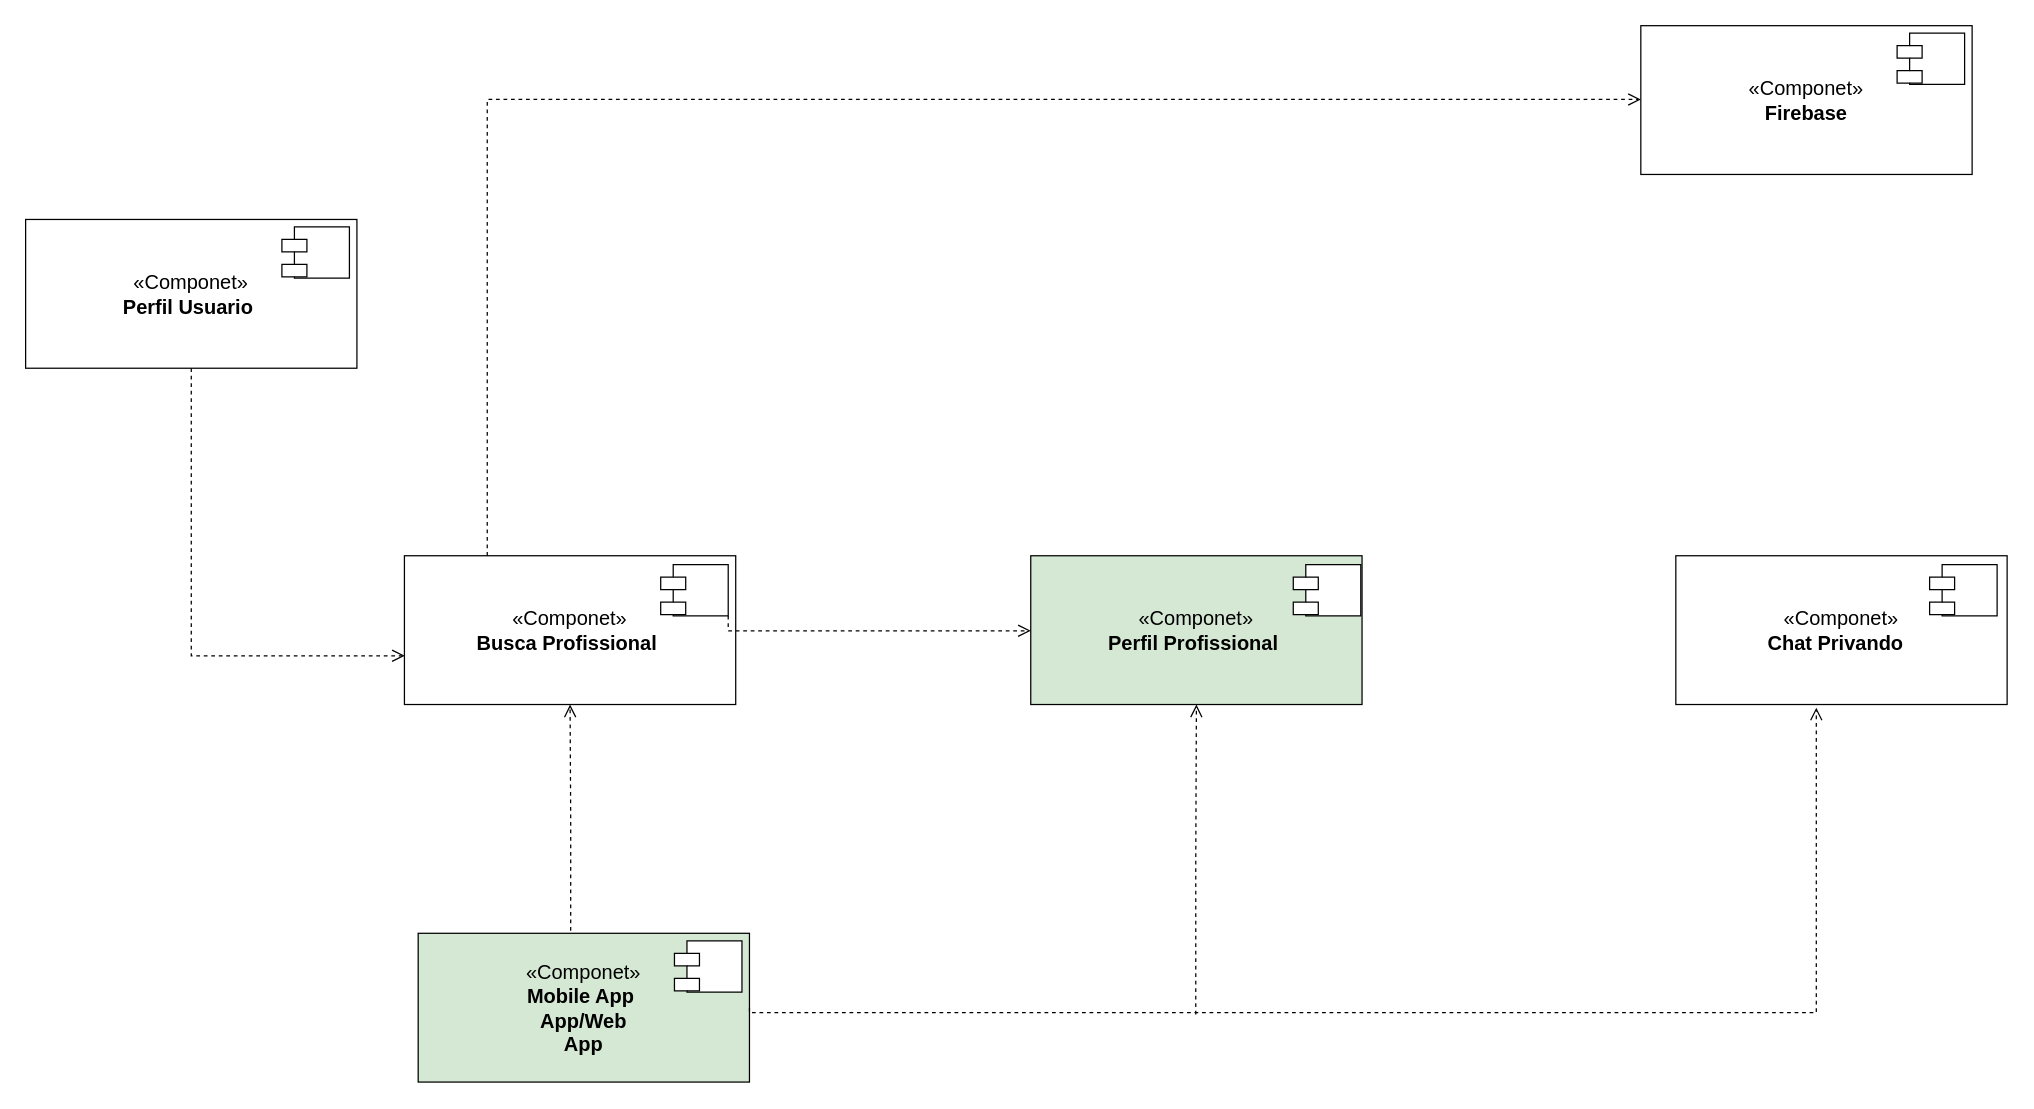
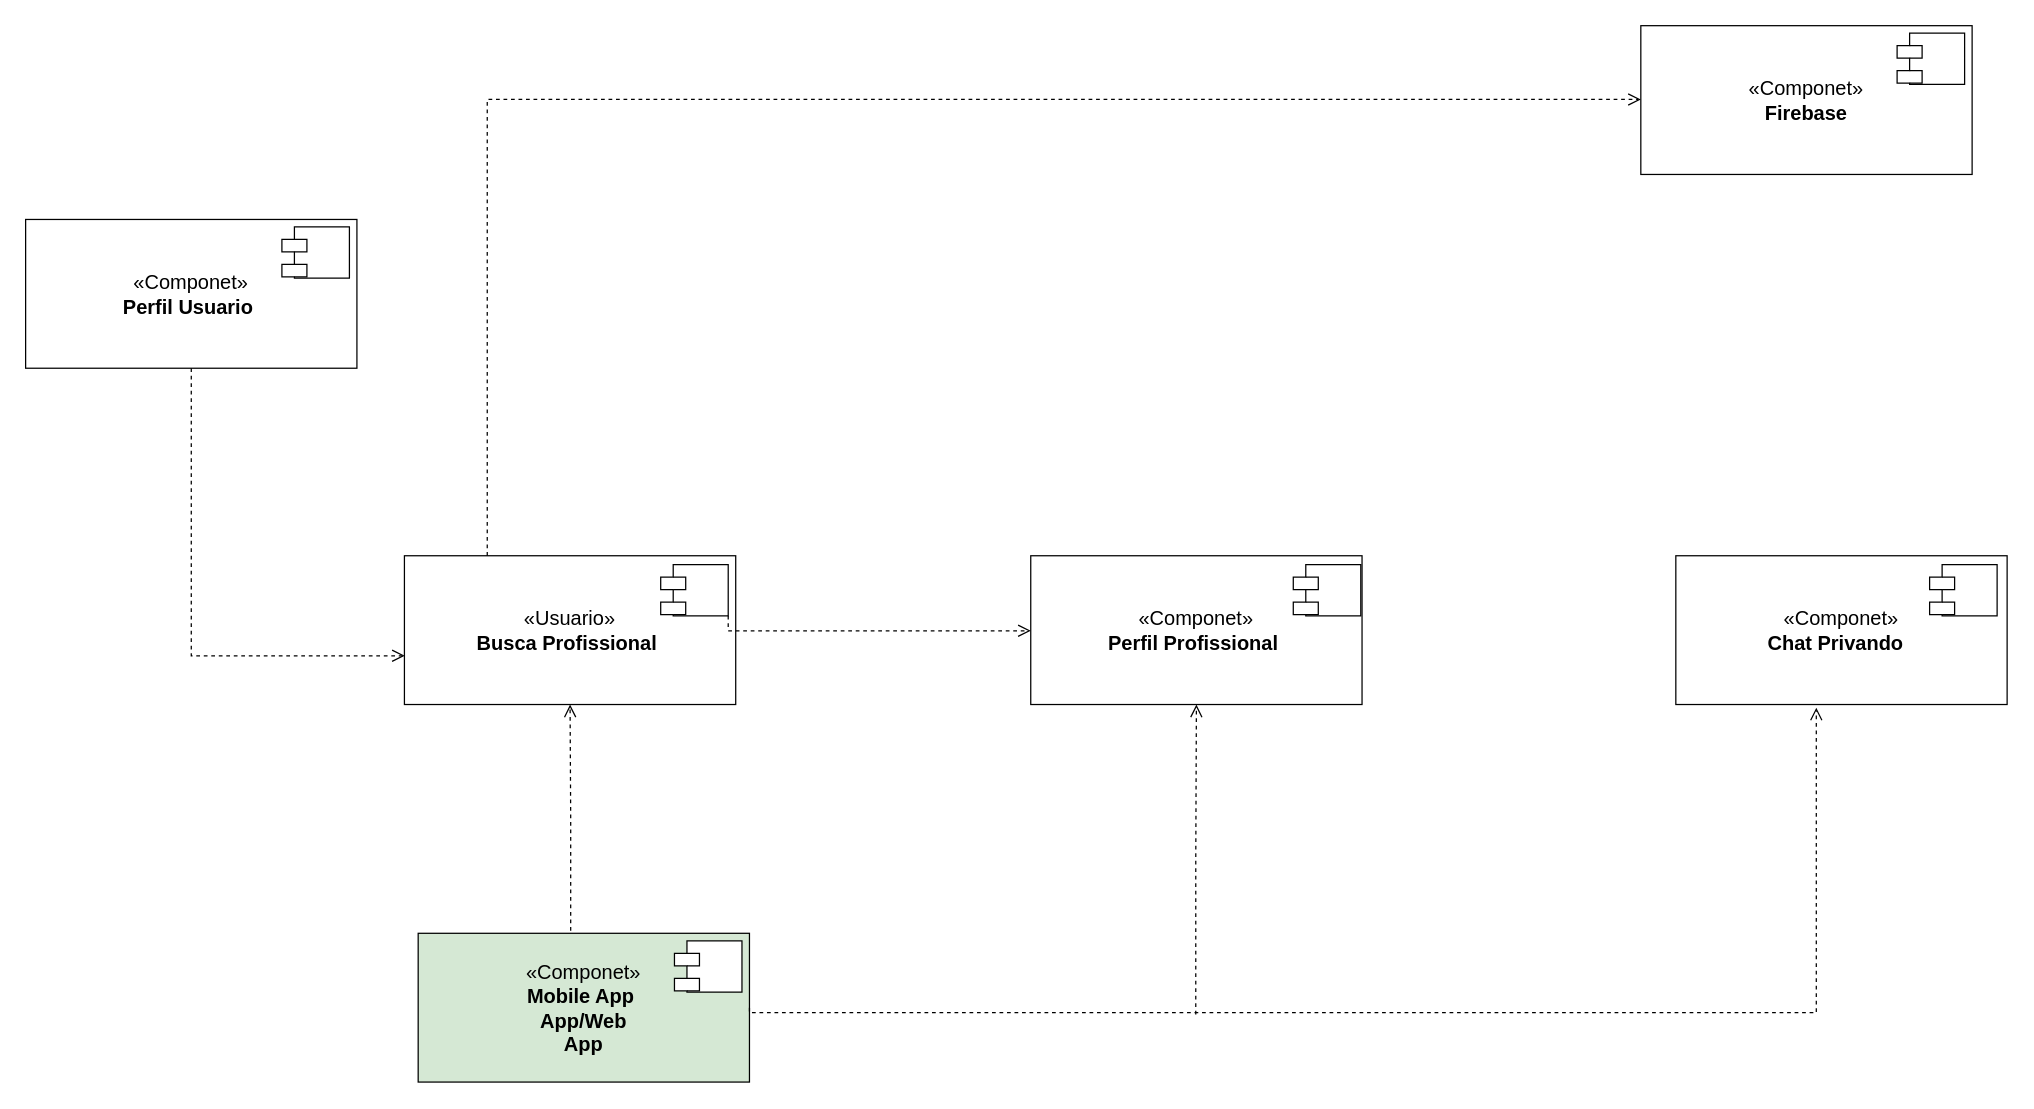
node "«Componet» Perfil Profissional": fillcolor #d5e8d4 -> #ffffff
node "«Componet» Busca Profissional": label "«Componet» Busca Profissional" -> "«Usuario» Busca Profissional"
